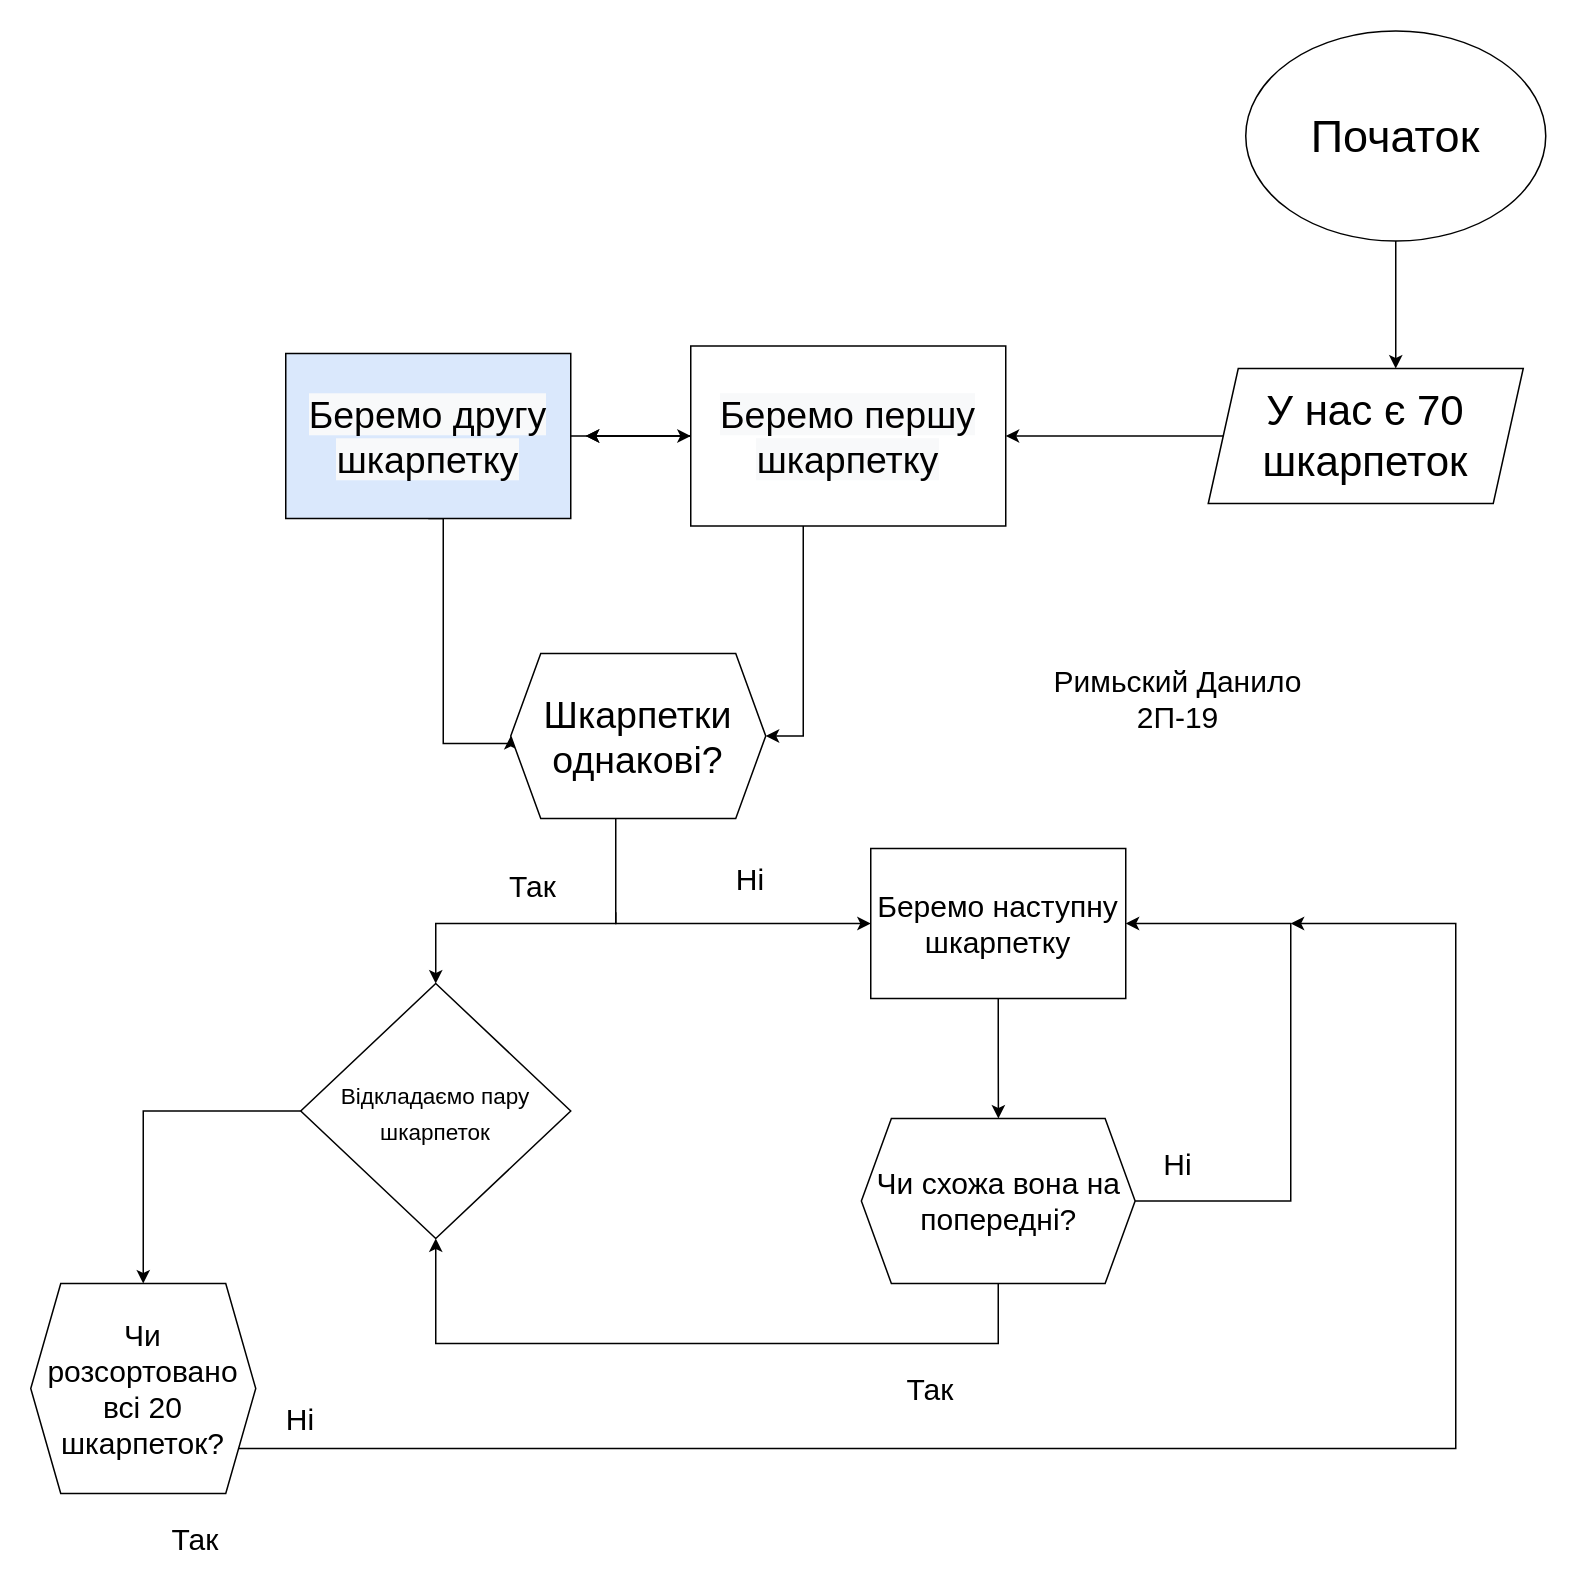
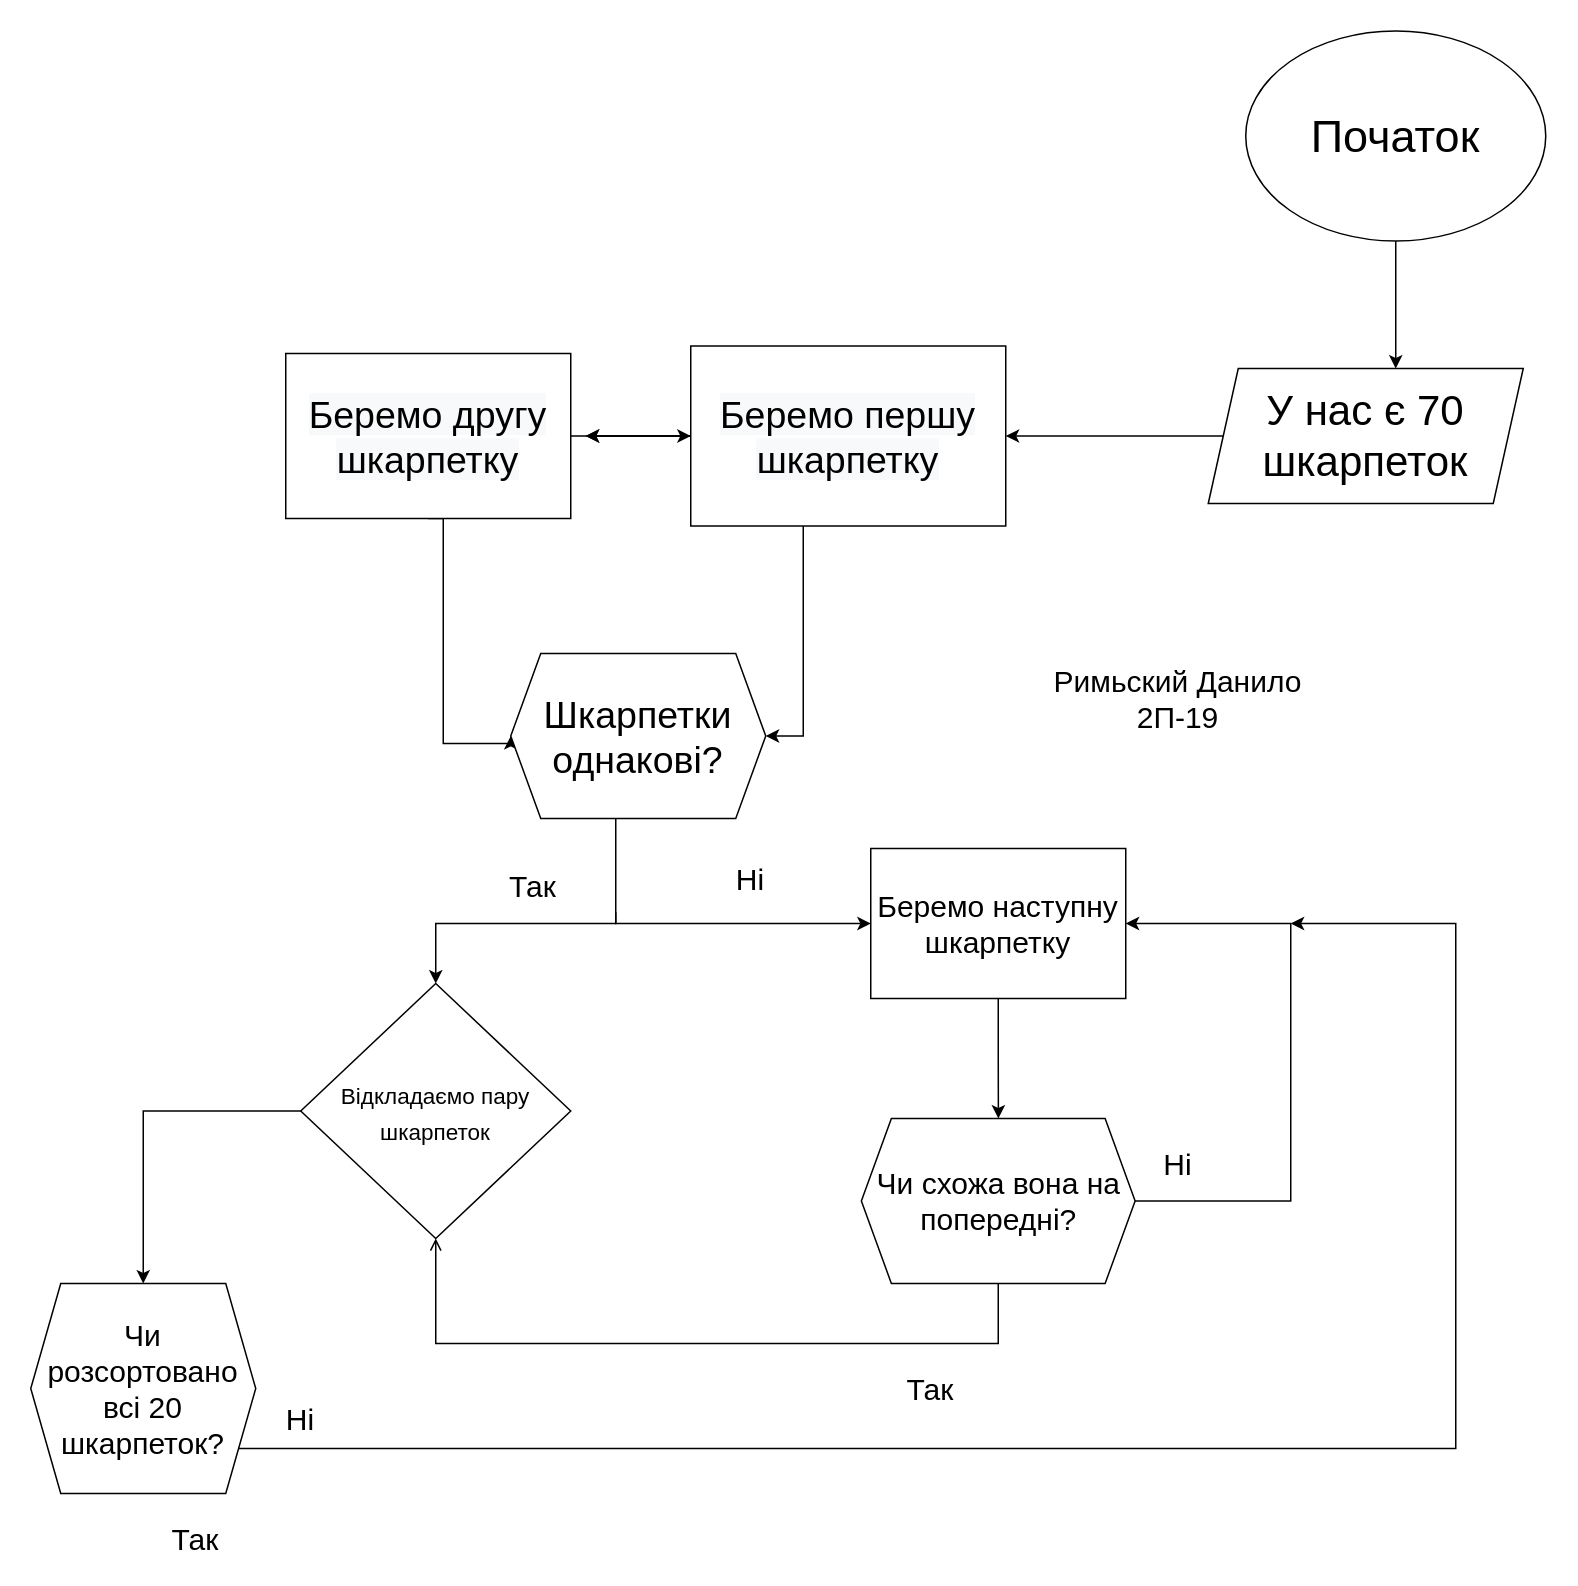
node "Беремо другу шкарпетку": fillcolor #dae8fc -> #ffffff
edge "Чи схожа вона на попередні?" -> "Відкладаємо пару шкарпеток": arrowhead classic -> open
